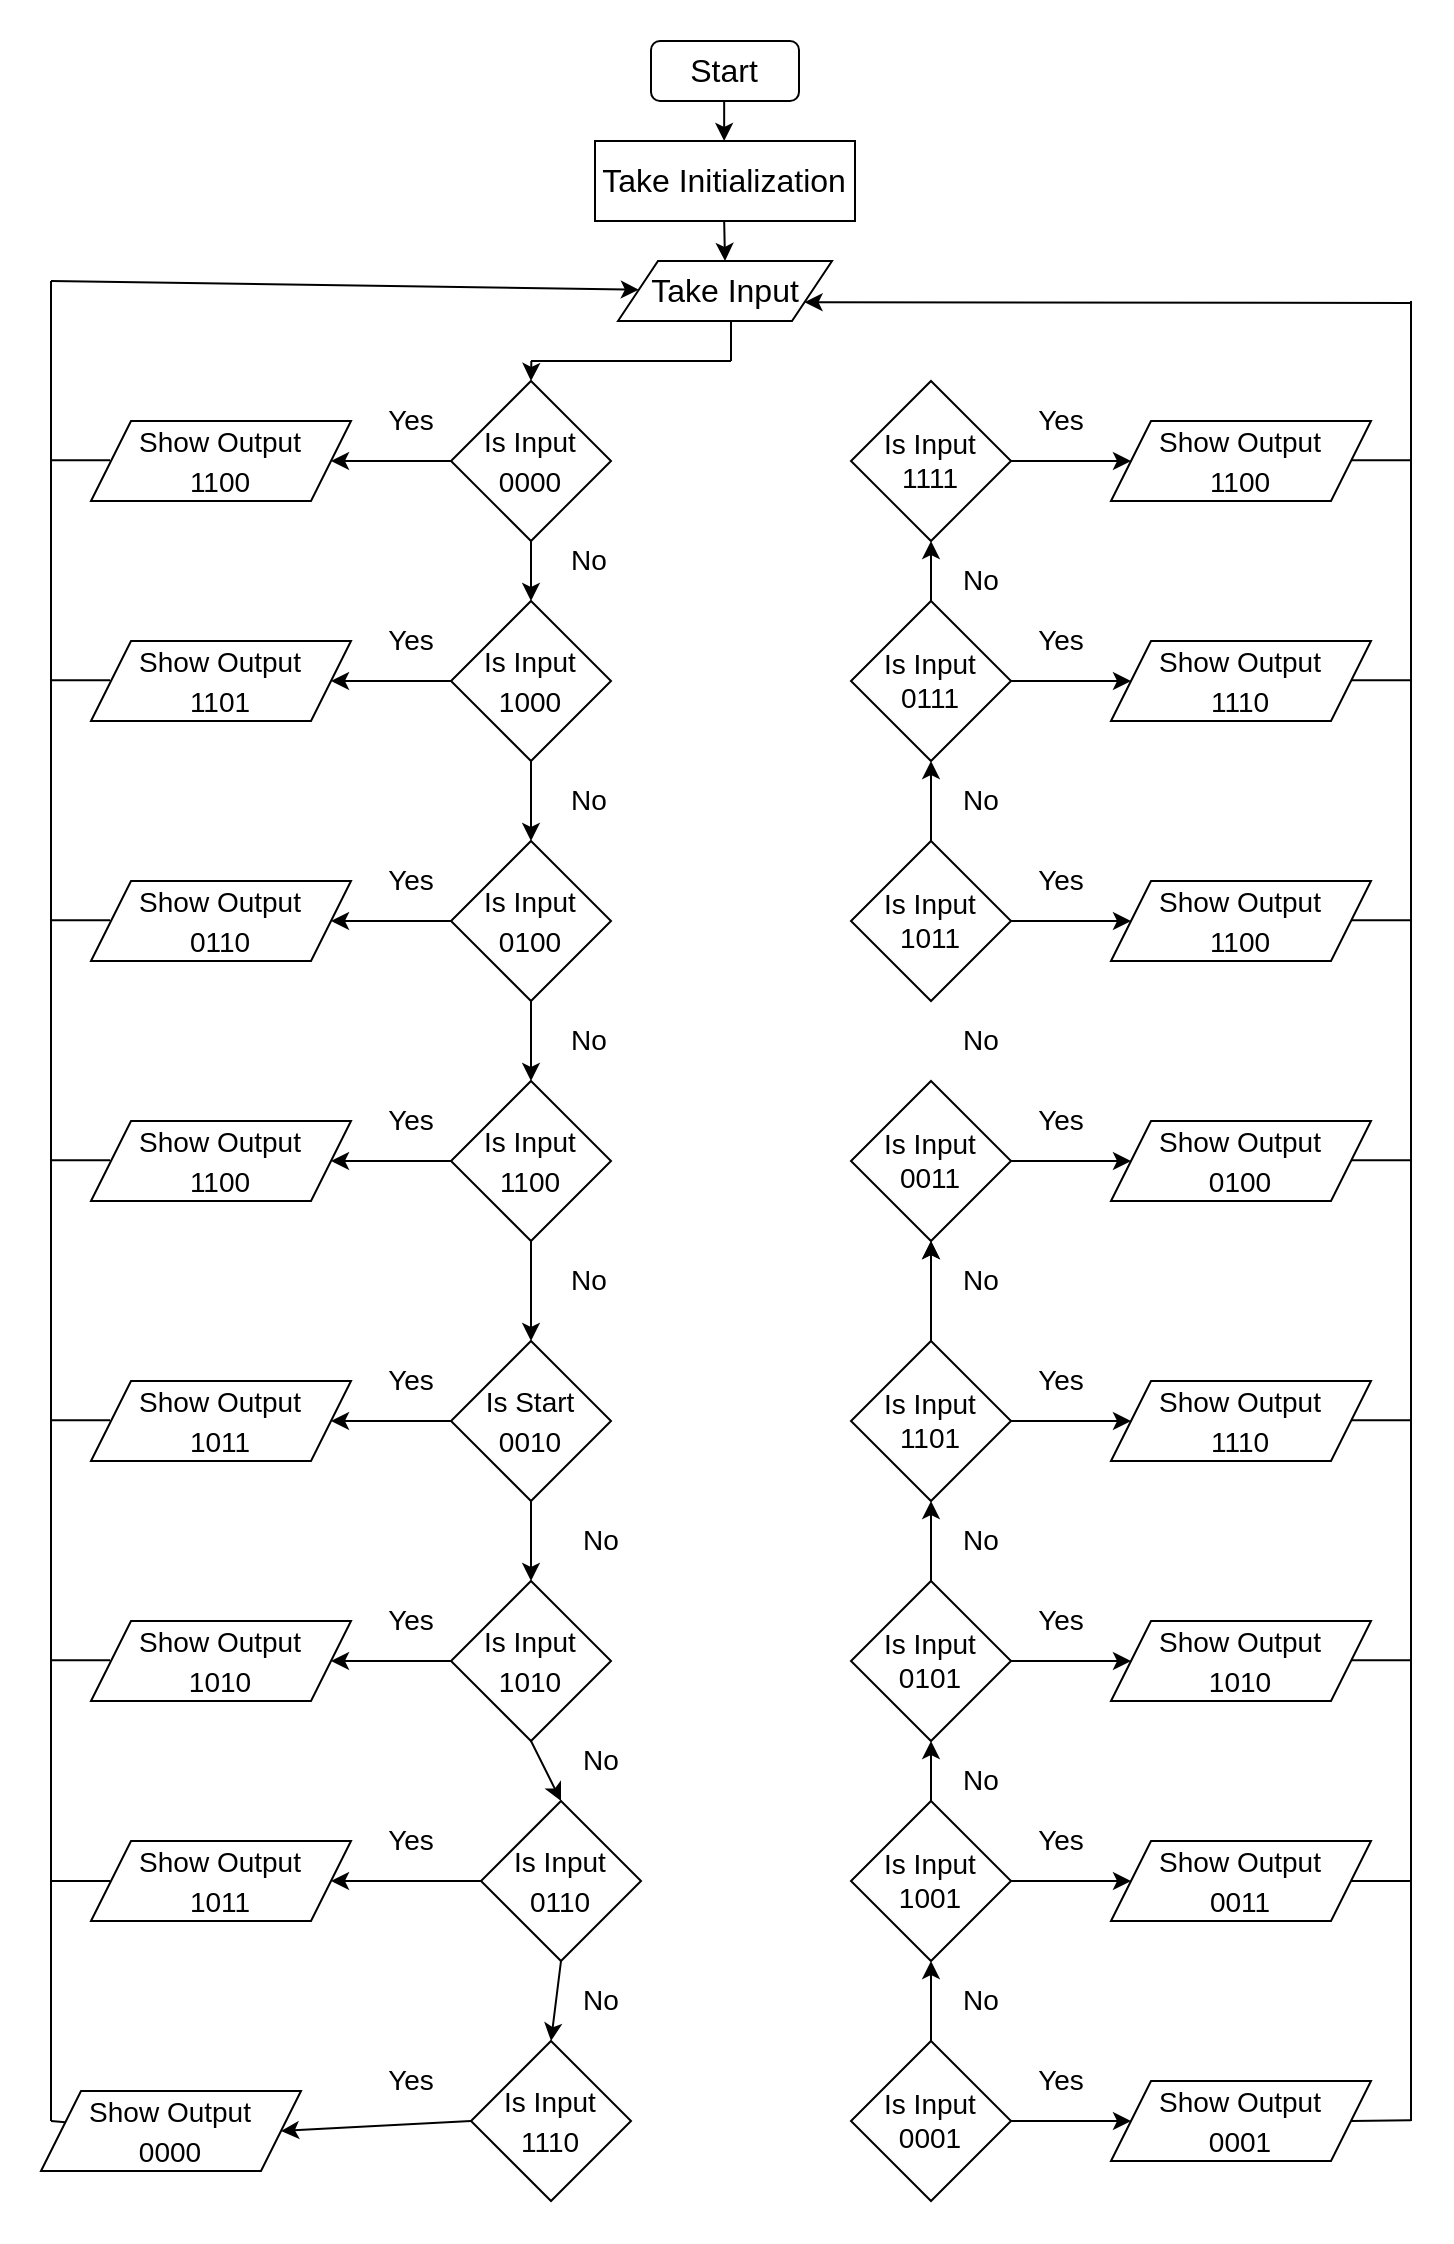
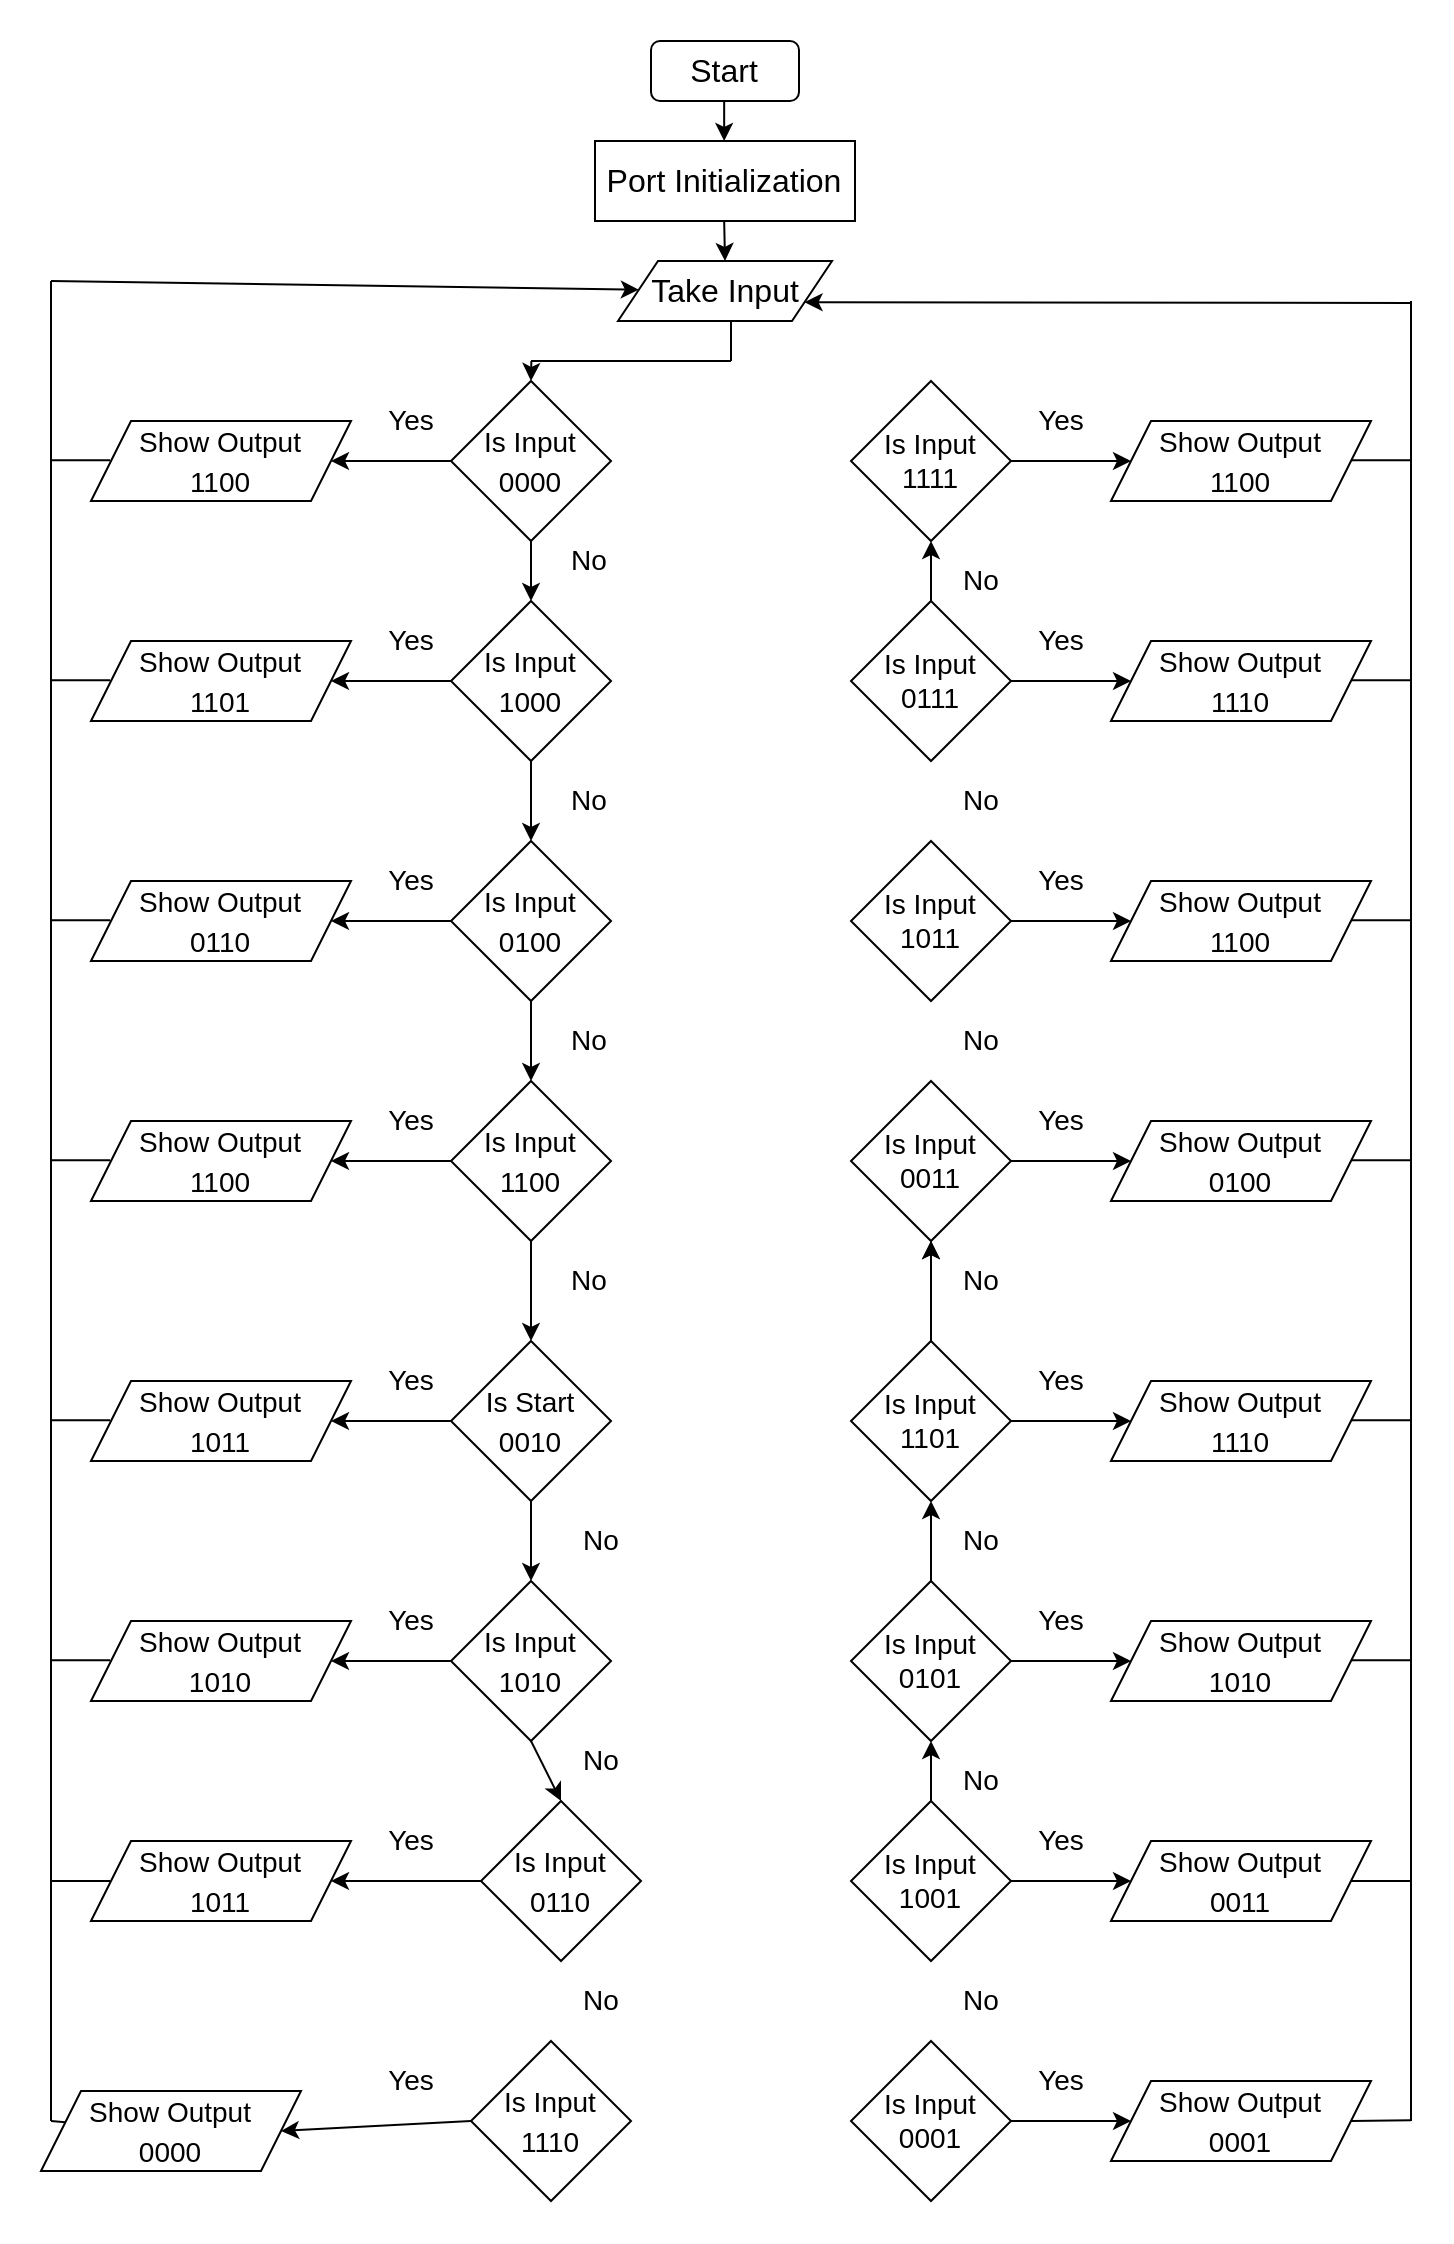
node "Take Initialization": label "Take Initialization" -> "Port Initialization"
edge "Is Input 1011" -> "Is Input 0111": removed
edge "Is Input 0110" -> "Is Input 1110": removed
edge "Is Input 0001" -> "Is Input 1001": removed
